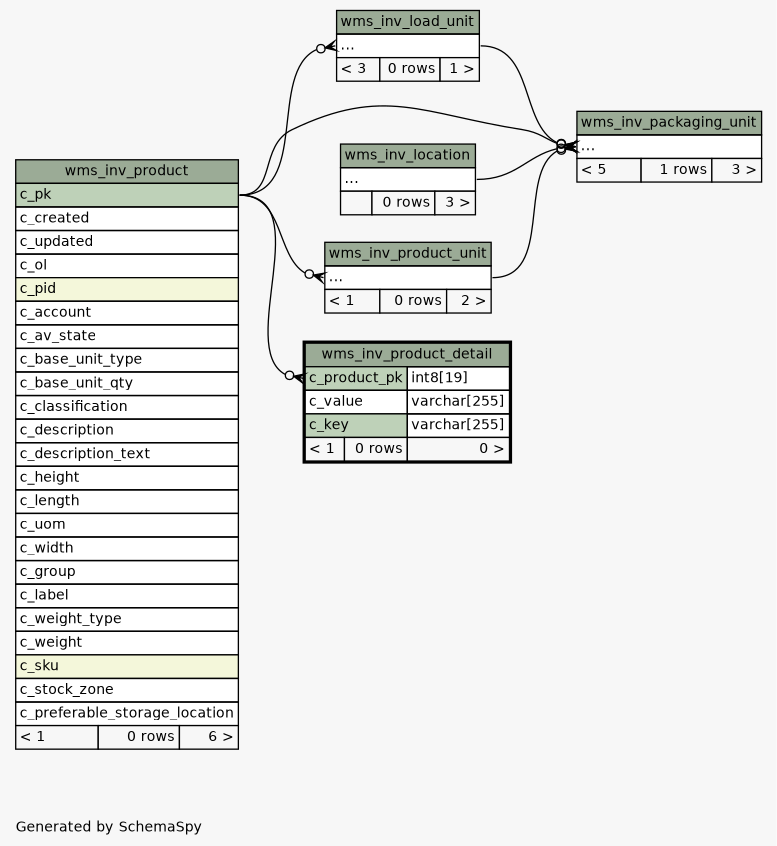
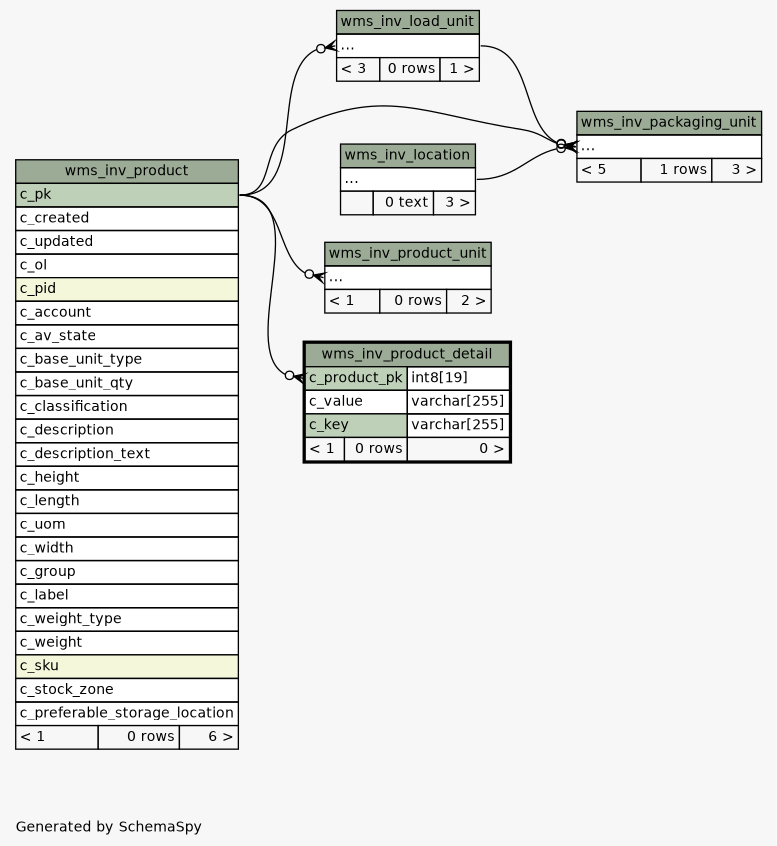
node "wms_inv_location": text "0 rows" -> "0 text"
edge "wms_inv_product_unit" -> "wms_inv_packaging_unit": removed
